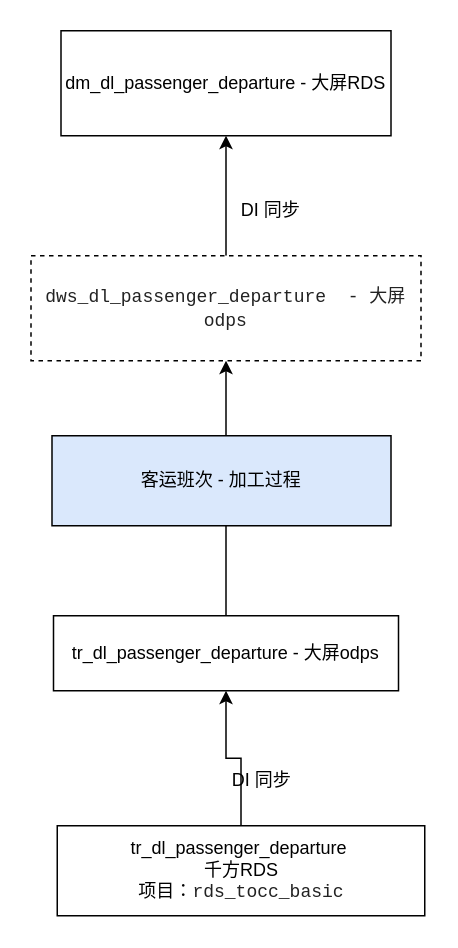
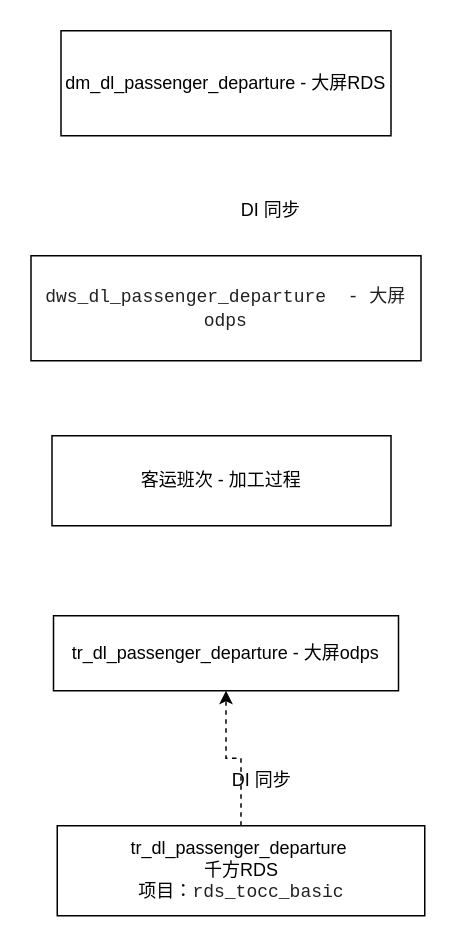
edge "dws_dl_passenger_departure - 大屏odps" -> "dm_dl_passenger_departure - 大屏RDS": removed
node "dws_dl_passenger_departure - 大屏odps": style dashed -> solid
node "客运班次 - 加工过程": fillcolor #dae8fc -> #ffffff
edge "tr_dl_passenger_departure - 大屏odps" -> "dws_dl_passenger_departure - 大屏odps": removed
edge "tr_dl_passenger_departure 千方RDS 项目：rds_tocc_basic" -> "tr_dl_passenger_departure - 大屏odps": style solid -> dashed
